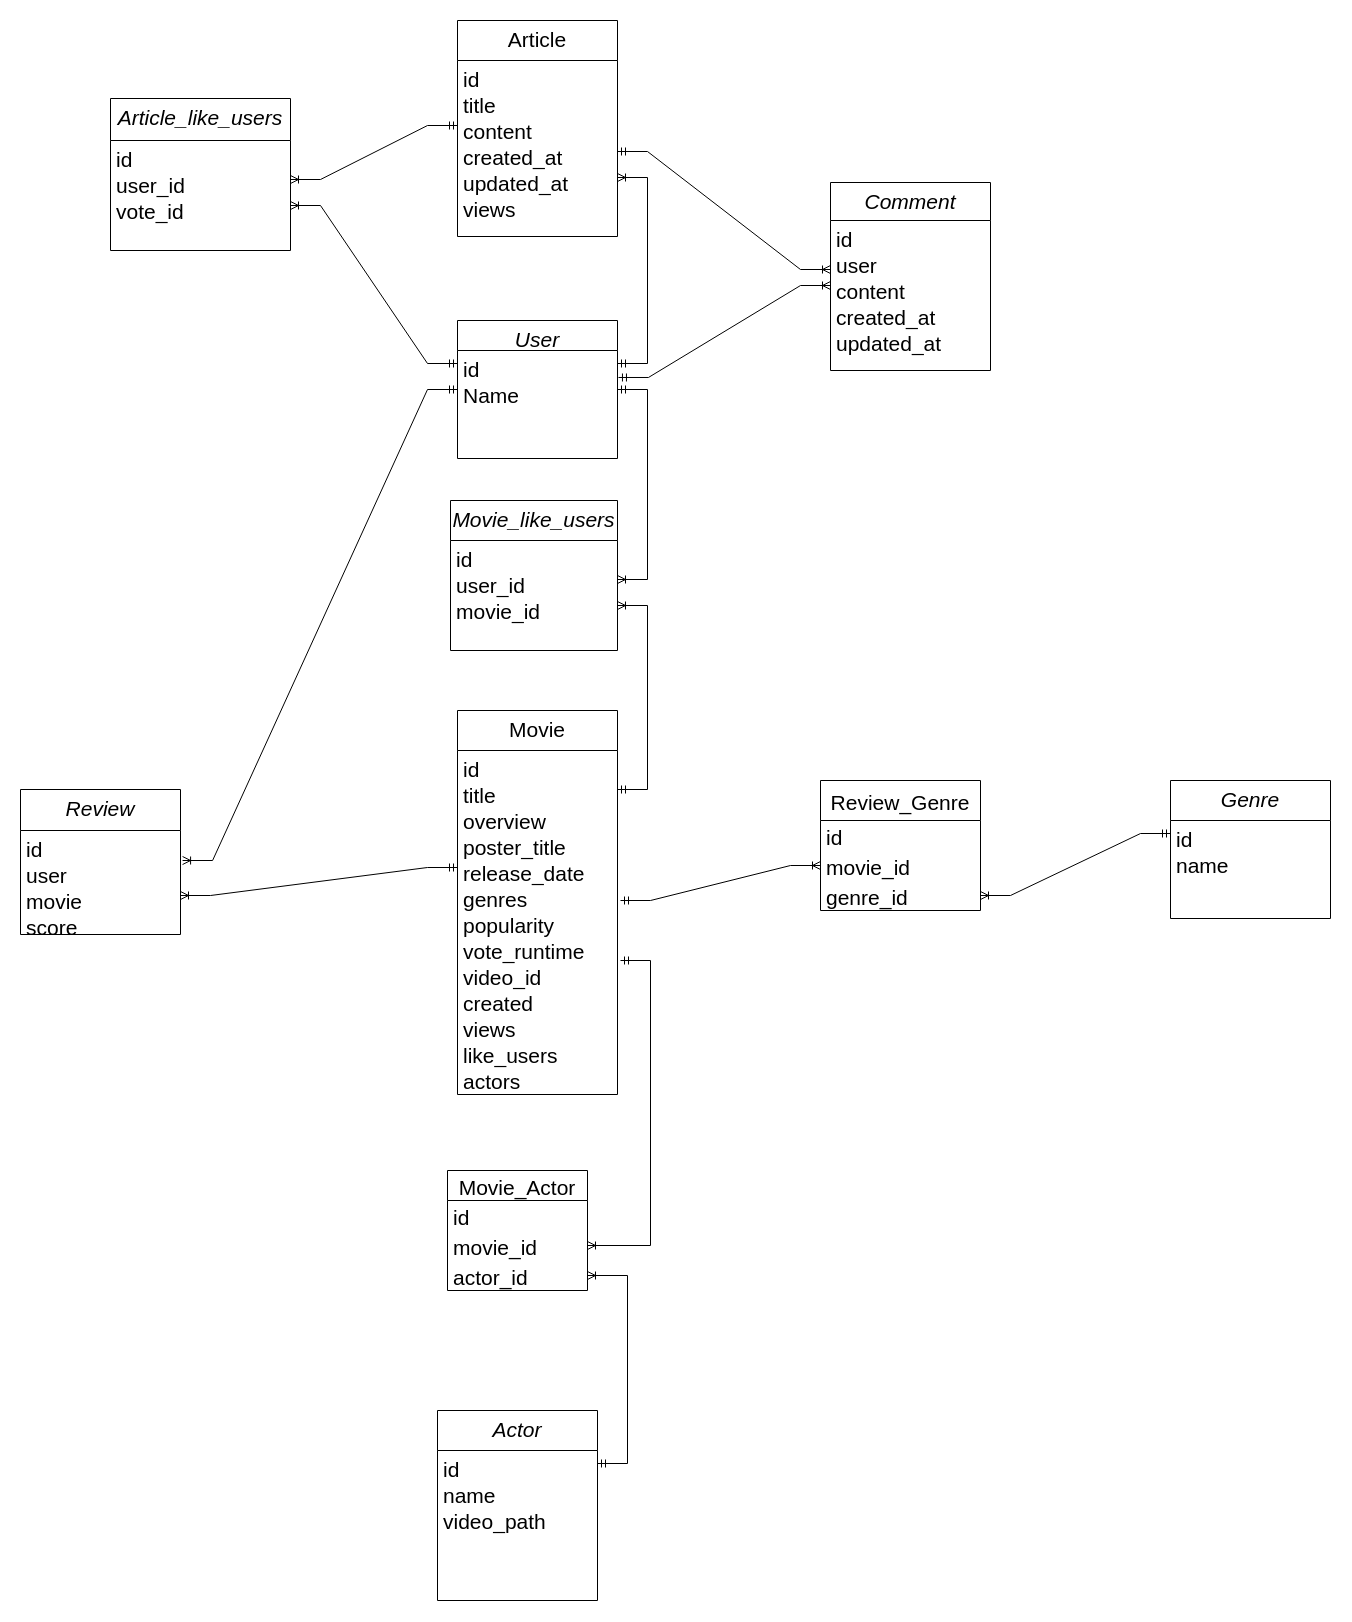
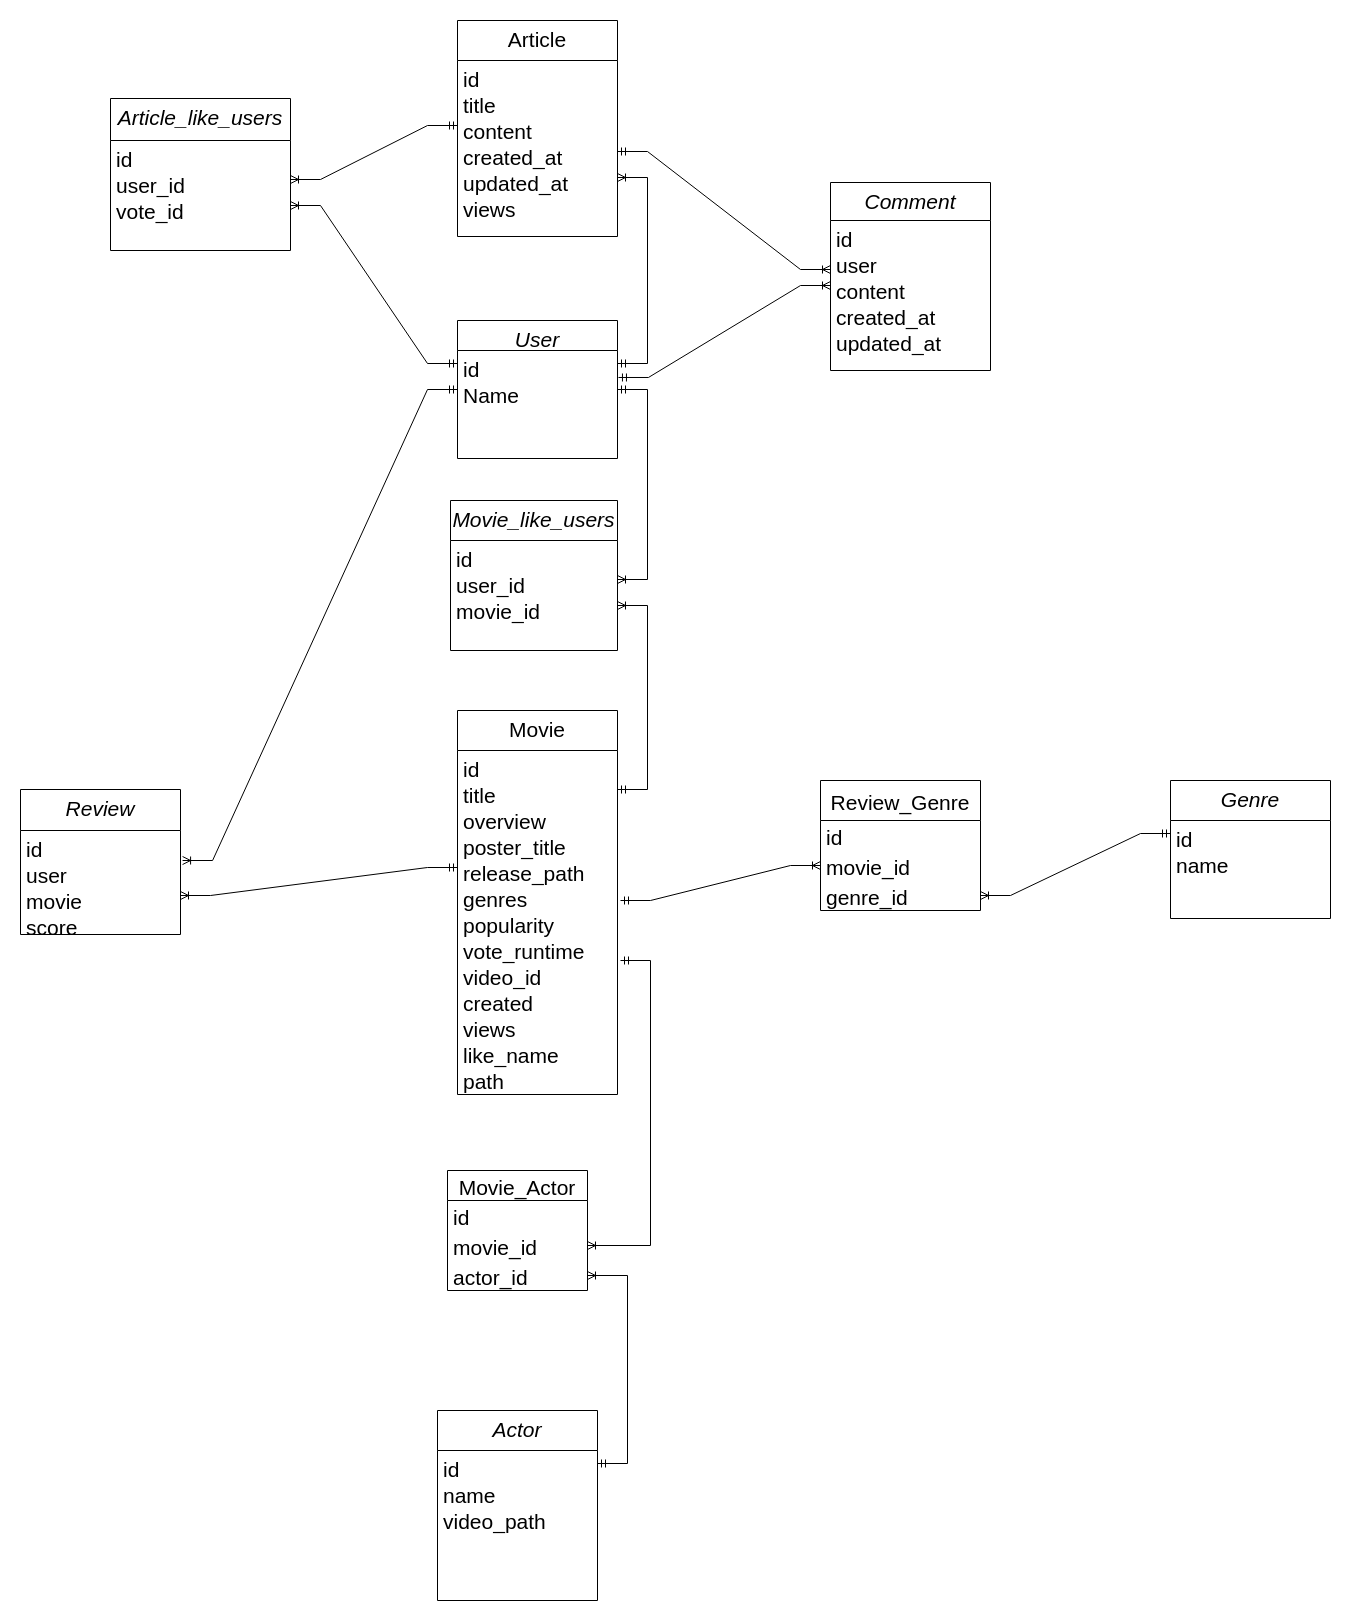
node "release_date": label "release_date" -> "release_path"
node "like_users": label "like_users" -> "like_name"
node "actors": label "actors" -> "path"
